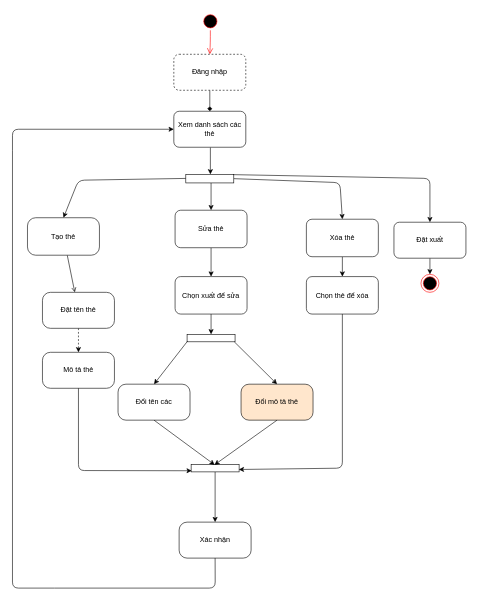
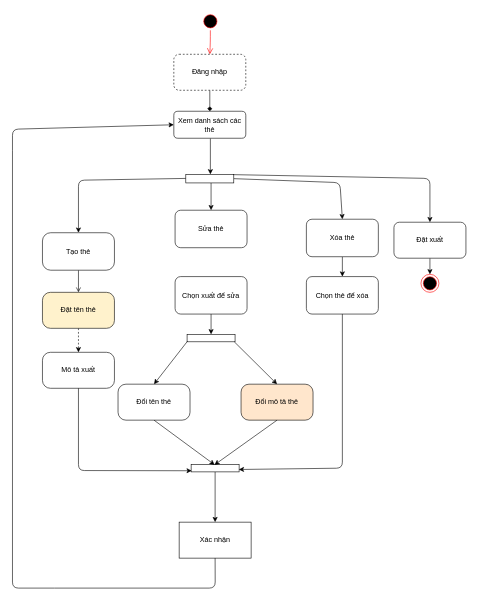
node "Xem danh sách các thẻ": size 72x36 -> 72x27
node "Tạo thẻ": moved (63, 237) -> (78, 252)
edge "Sửa thẻ" -> "Chọn xuất để sửa": removed
node "Đặt tên thẻ": fillcolor #ffffff -> #fff2cc
node "Mô tả thẻ": label "Mô tả thẻ" -> "Mô tả xuất"
node "Đổi tên các": label "Đổi tên các" -> "Đổi tên thẻ"
node "Xác nhận": shape rounded rectangle -> rectangle
